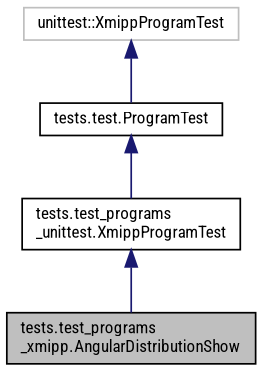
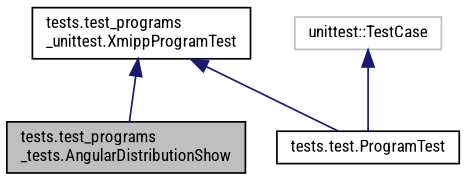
node "unittest::XmippProgramTest": label "unittest::XmippProgramTest" -> "unittest::TestCase"
edge "tests.test_programs _unittest.XmippProgramTest" -> "tests.test.ProgramTest": reversed
node "tests.test_programs _xmipp.AngularDistributionShow": label "tests.test_programs _xmipp.AngularDistributionShow" -> "tests.test_programs _tests.AngularDistributionShow"
